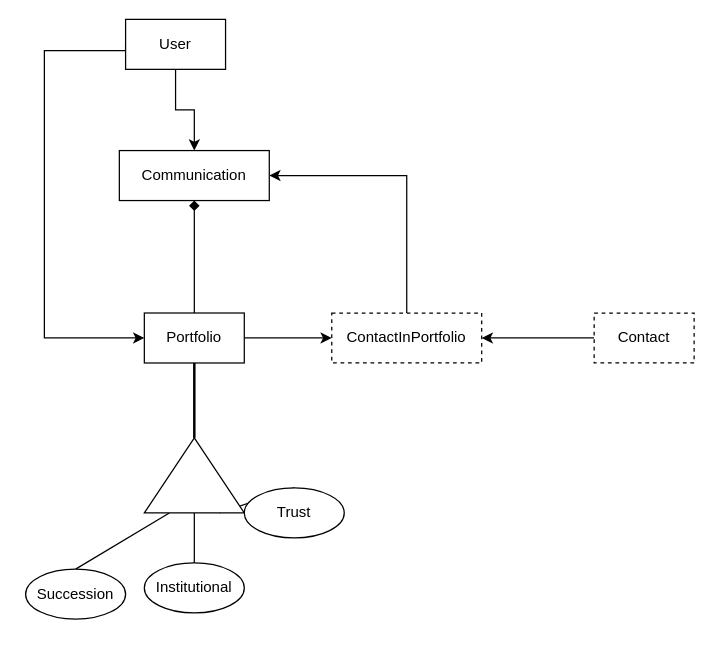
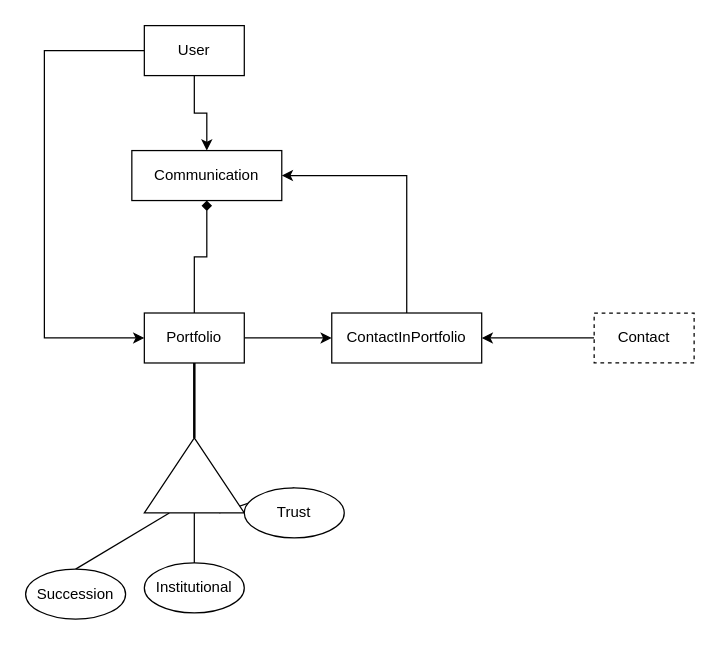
node "User": moved (176, 44) -> (194, 51)
node "Communication": moved (194, 176) -> (207, 176)
node "ContactInPortfolio": style dashed -> solid
